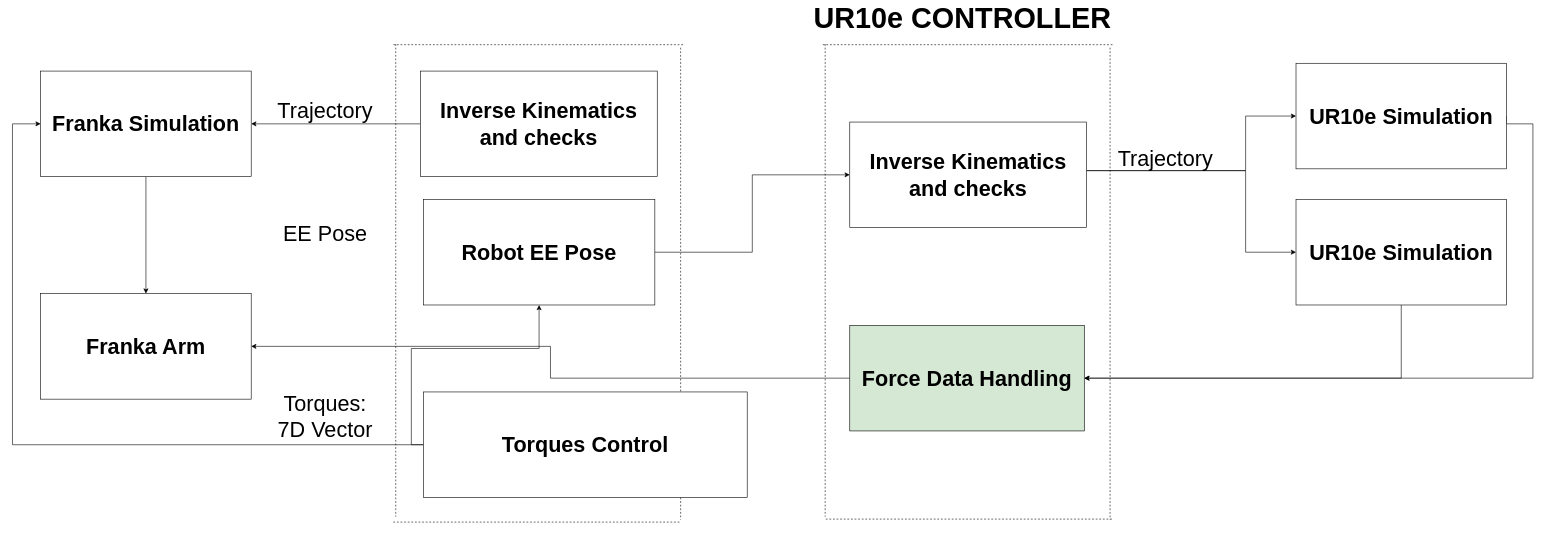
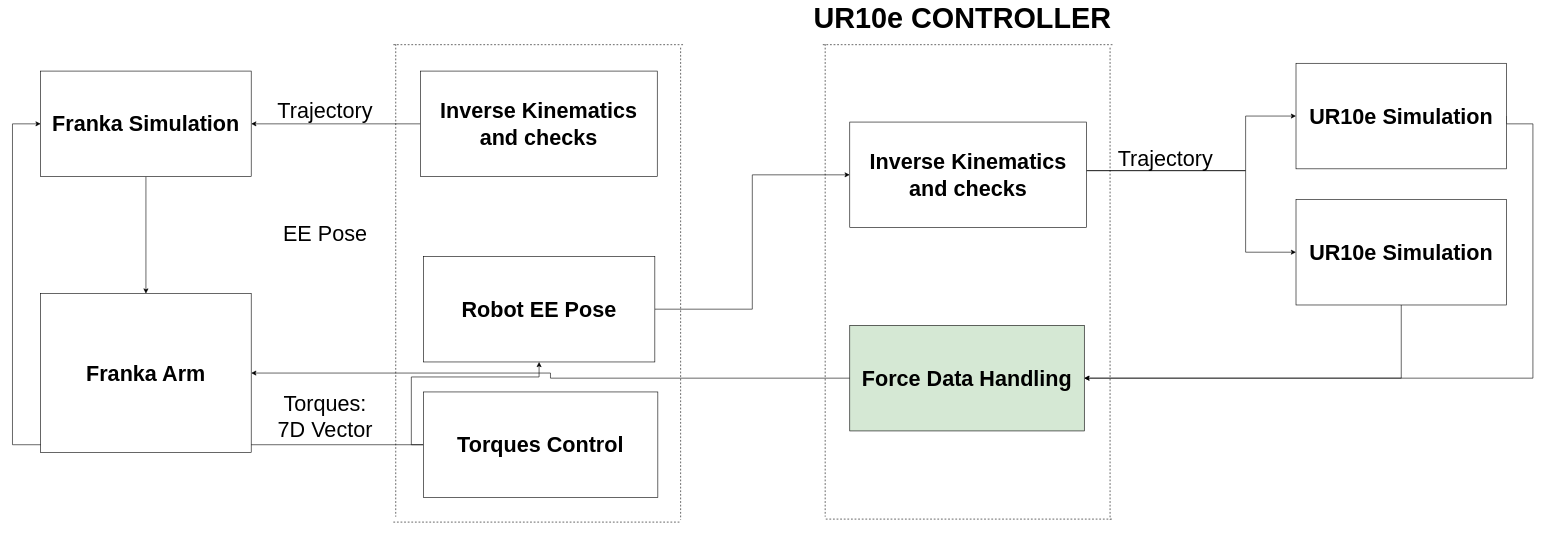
node "Robot EE Pose": moved (539, 252) -> (539, 309)
node "Franka Arm": size 211x106 -> 211x159
node "Torques Control": size 324x106 -> 235x106
